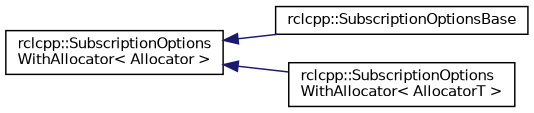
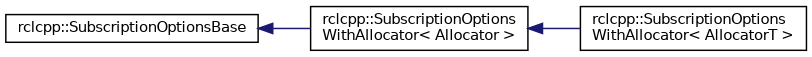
edge "rclcpp::SubscriptionOptionsBase" -> "rclcpp::SubscriptionOptions WithAllocator< Allocator >": reversed
